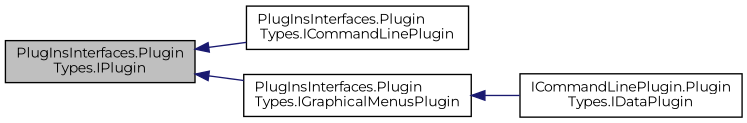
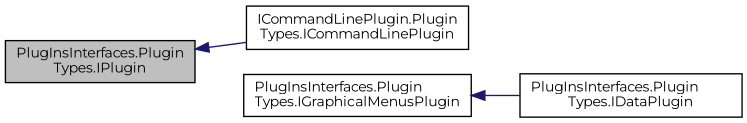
node "PlugInsInterfaces.Plugin Types.ICommandLinePlugin": label "PlugInsInterfaces.Plugin Types.ICommandLinePlugin" -> "ICommandLinePlugin.Plugin Types.ICommandLinePlugin"
edge "PlugInsInterfaces.Plugin Types.IGraphicalMenusPlugin" -> "PlugInsInterfaces.Plugin Types.IPlugin": removed
node "ICommandLinePlugin.Plugin Types.IDataPlugin": label "ICommandLinePlugin.Plugin Types.IDataPlugin" -> "PlugInsInterfaces.Plugin Types.IDataPlugin"
